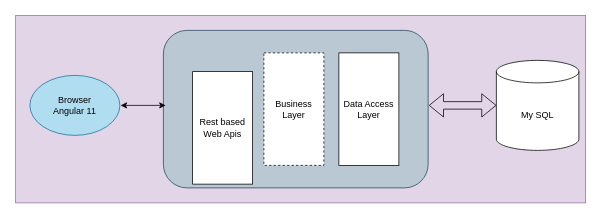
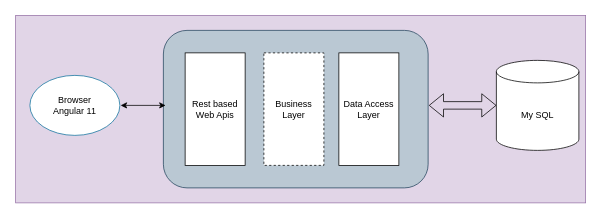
node "Browser Angular 11": fillcolor #b1ddf0 -> #ffffff
node "Rest based Web Apis": moved (222, 128) -> (215, 109)
